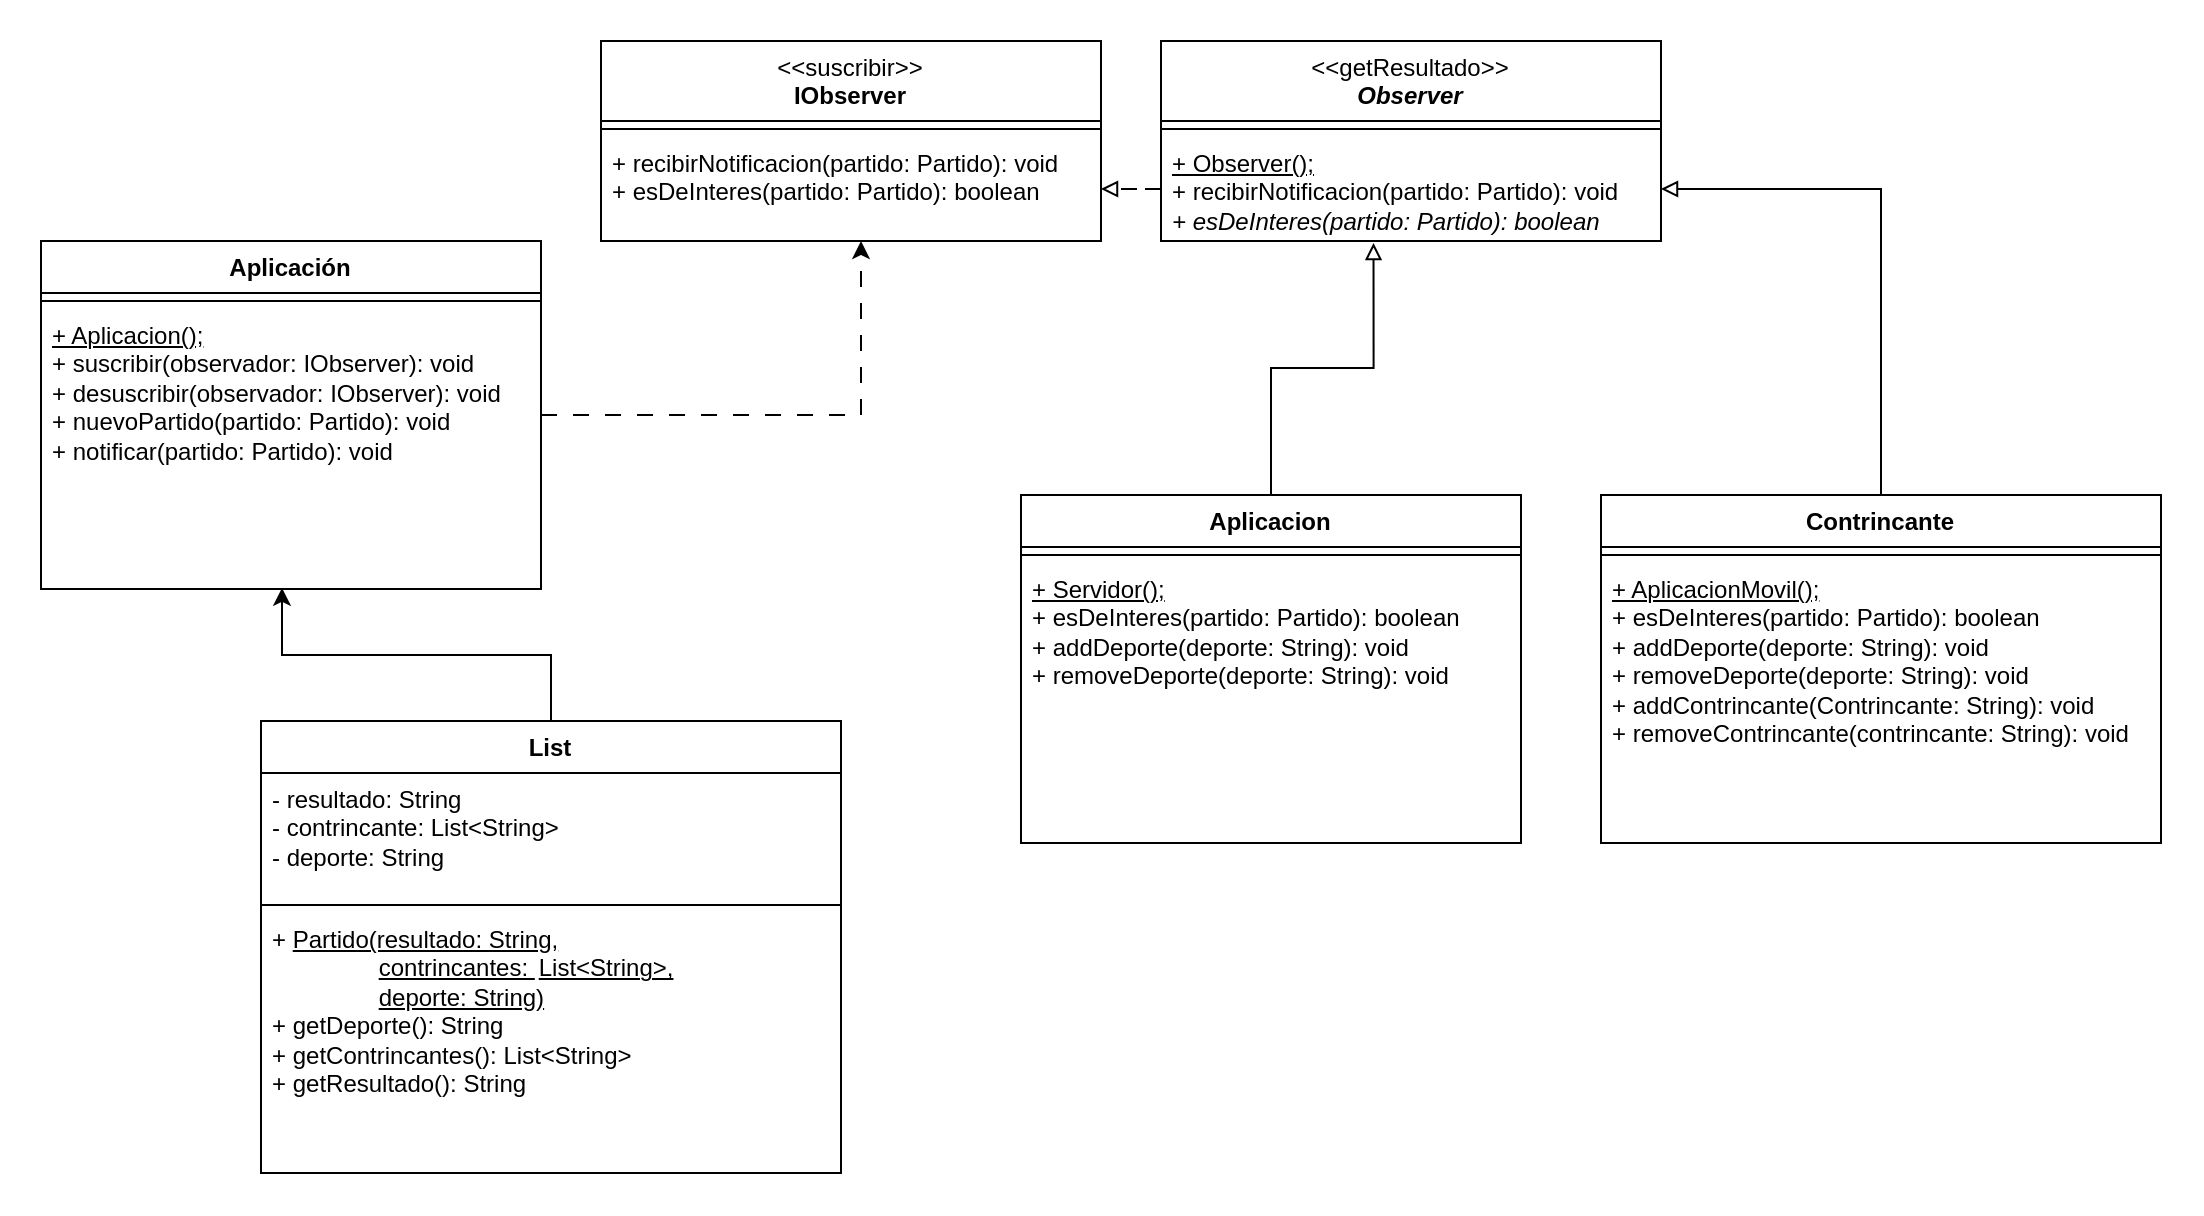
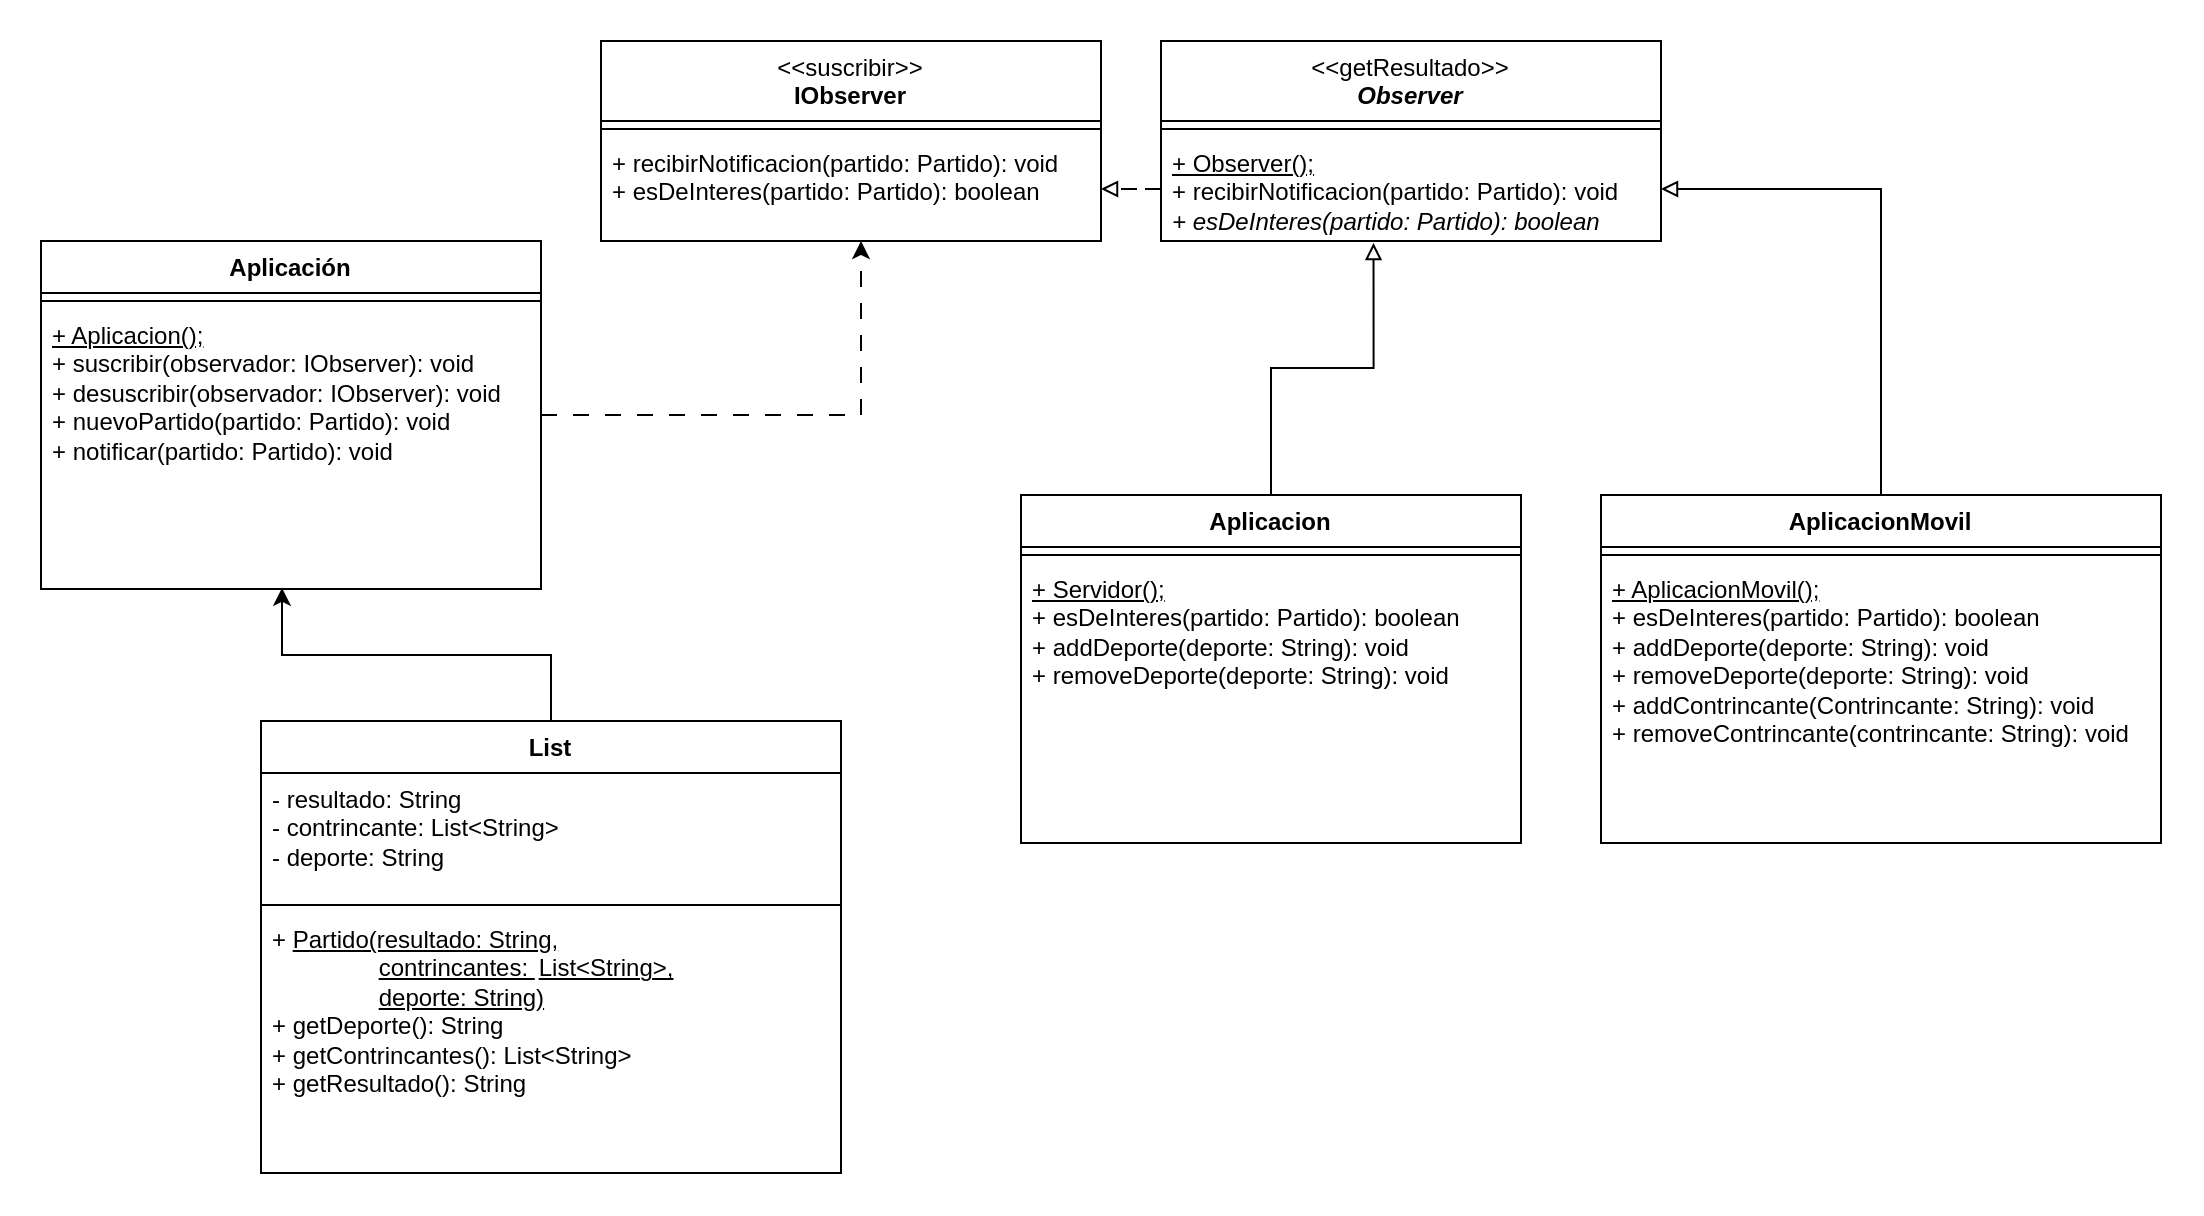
node "Contrincante": label "Contrincante" -> "AplicacionMovil"
